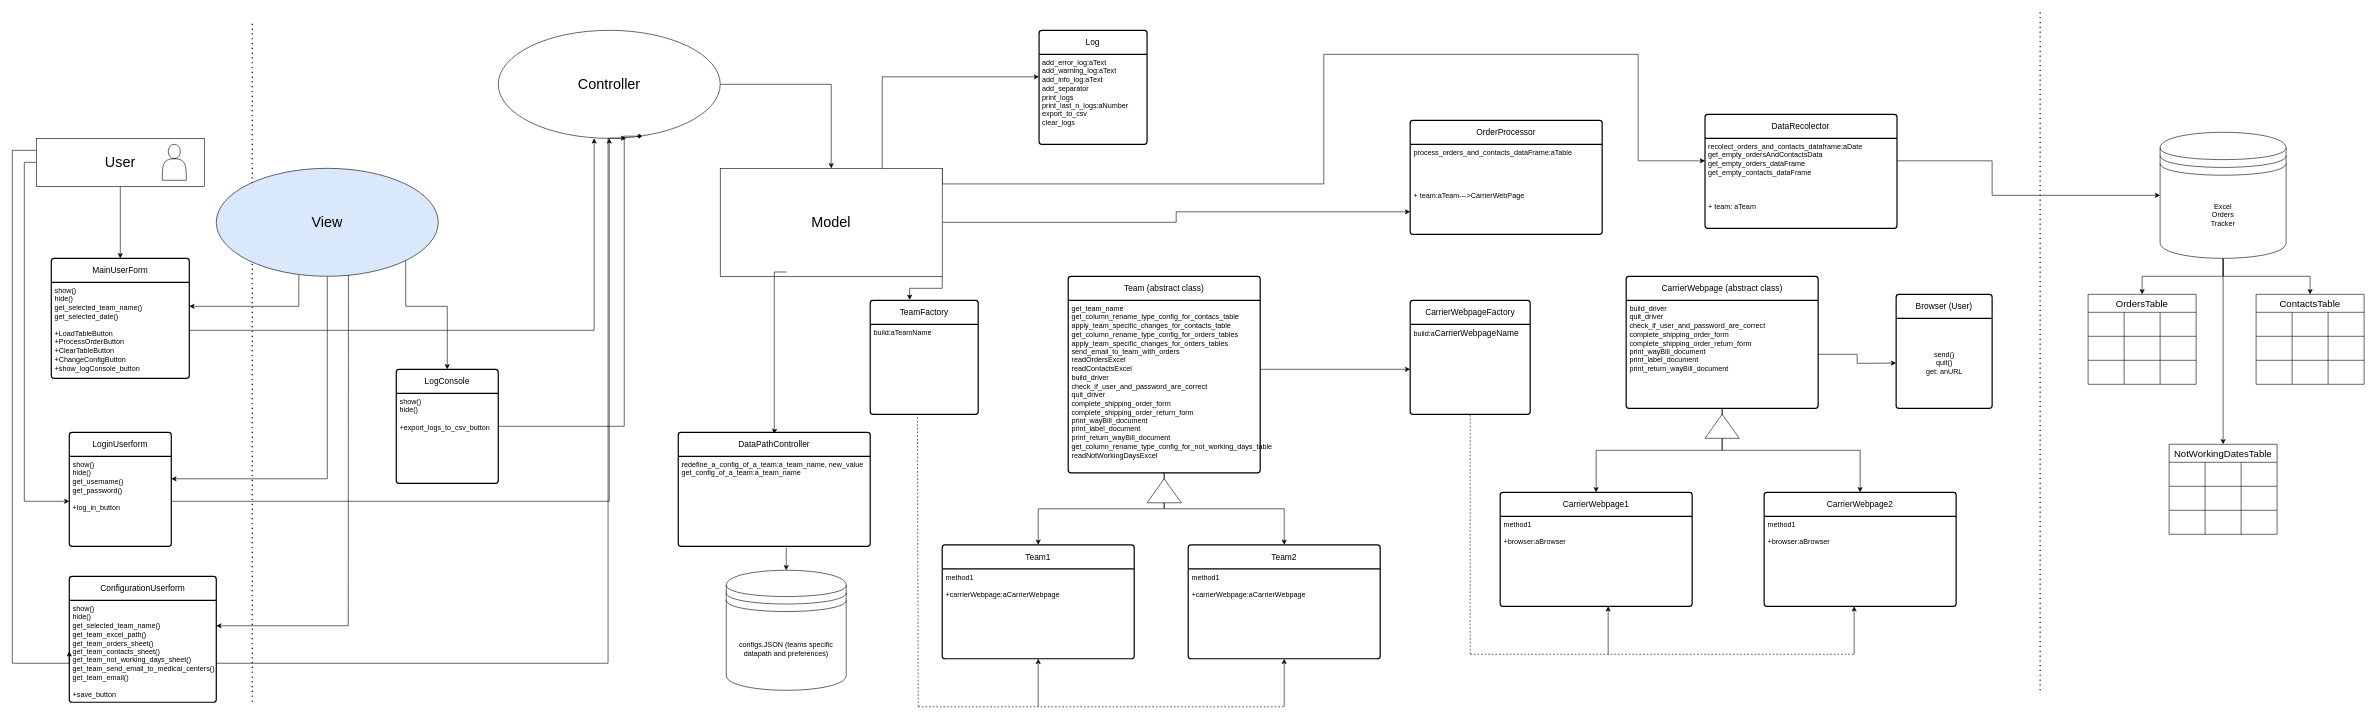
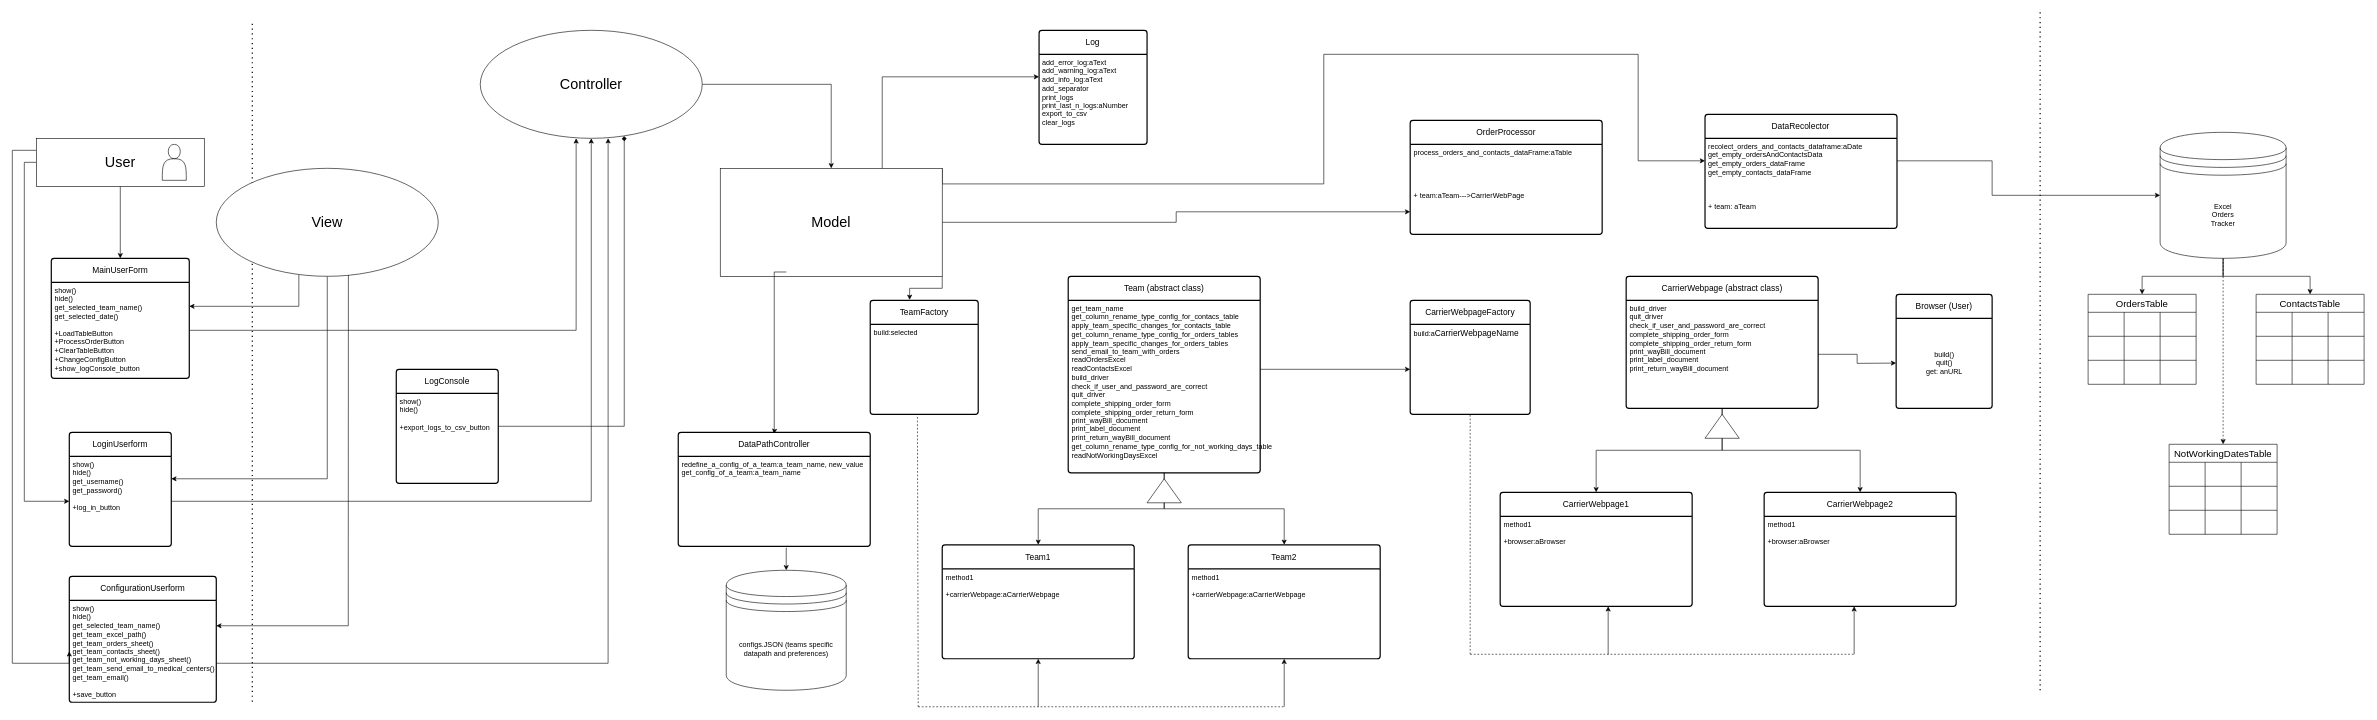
node "Controller": moved (609, 84) -> (591, 84)
node "View": fillcolor #dae8fc -> #ffffff
edge "View" -> "LogConsole": removed
node "build:aTeamName": label "build:aTeamName" -> "build:selected"
edge "Excel Orders Tracker" -> "NotWorkingDatesTable": style solid -> dashed
node "send() quit() get: anURL": label "send() quit() get: anURL" -> "build() quit() get: anURL"
